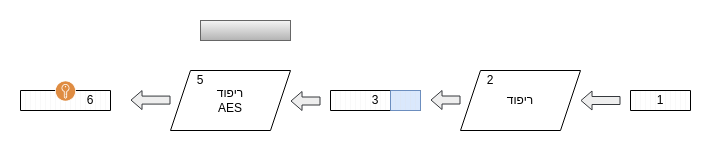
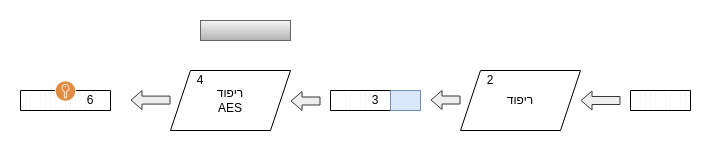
node "5": label "5" -> "4"
node "1": removed
